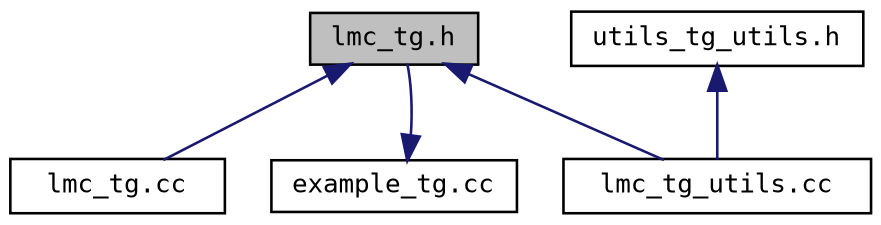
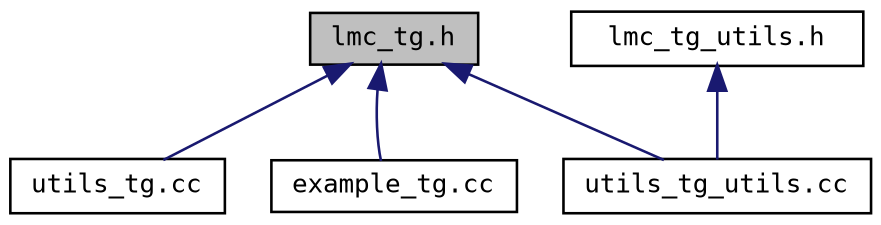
node "utils_tg_utils.h": label "utils_tg_utils.h" -> "lmc_tg_utils.h"
edge "lmc_tg.h" -> "example_tg.cc": reversed
node "lmc_tg.cc": label "lmc_tg.cc" -> "utils_tg.cc"
node "lmc_tg_utils.cc": label "lmc_tg_utils.cc" -> "utils_tg_utils.cc"
